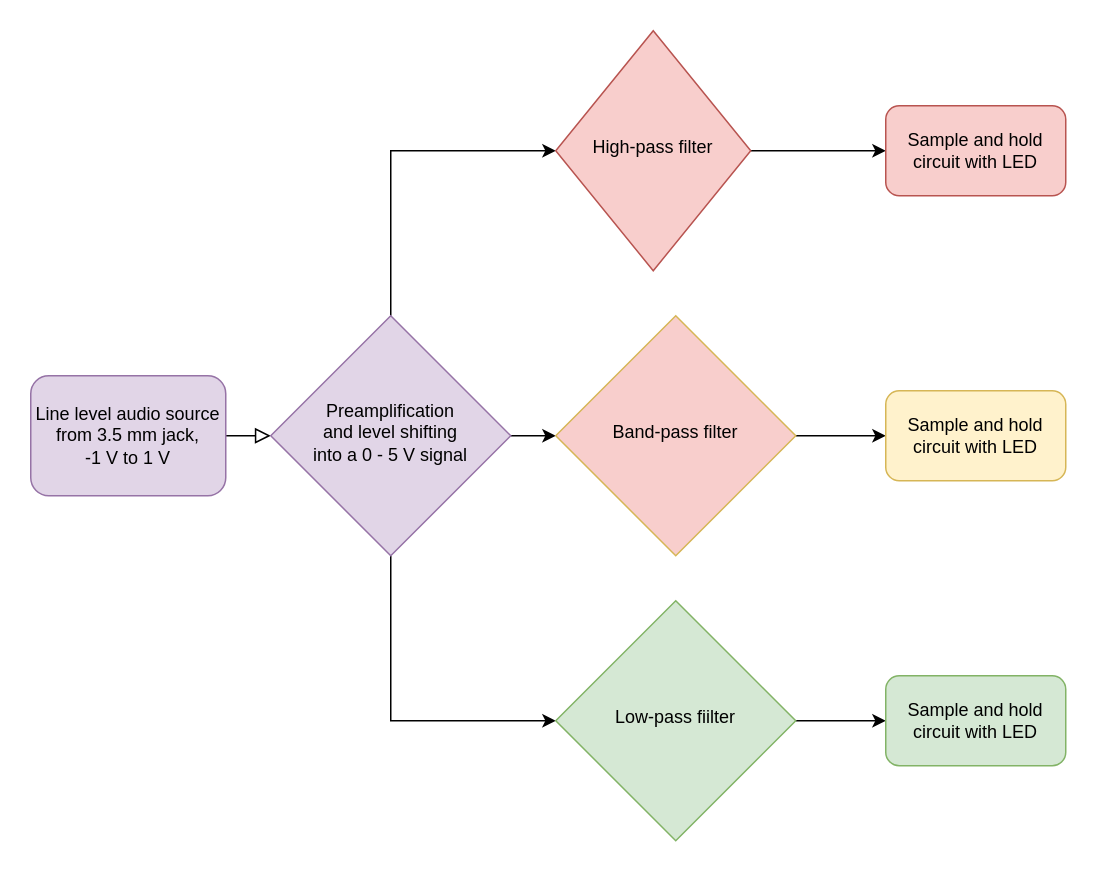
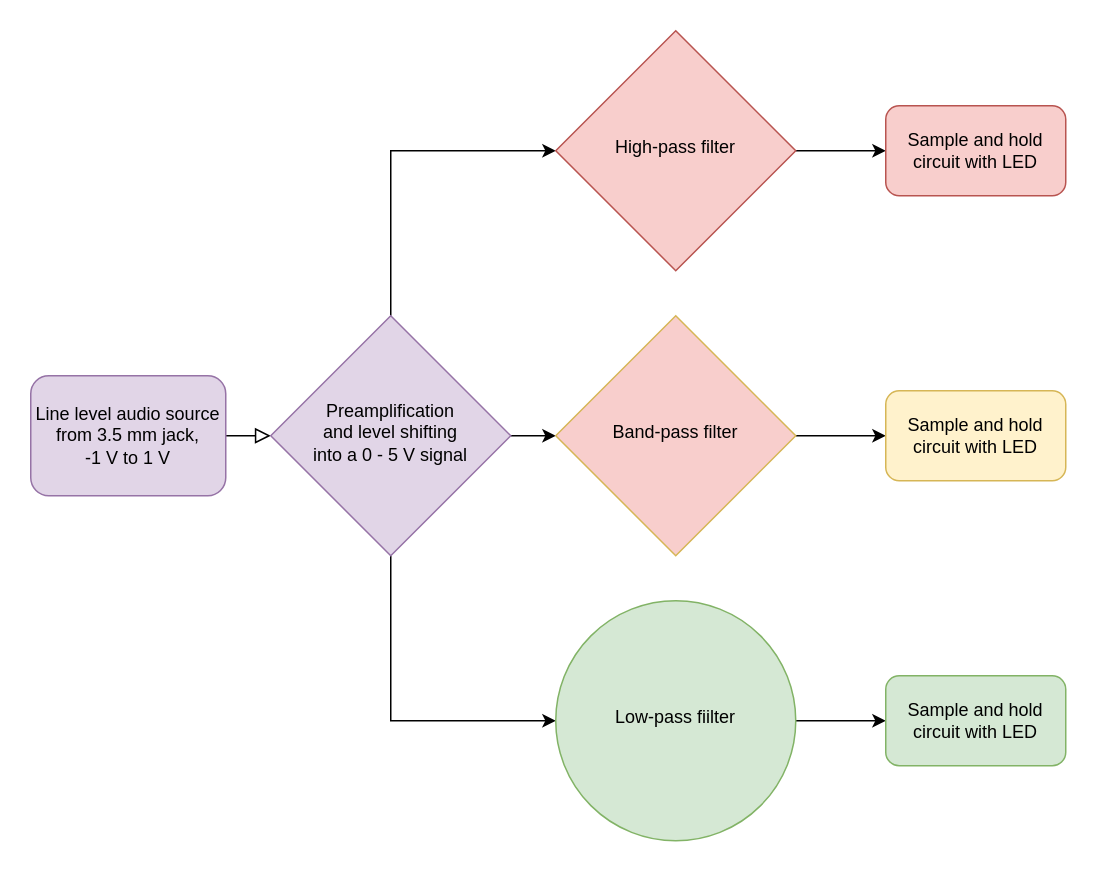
node "High-pass filter": size 195x240 -> 240x240
node "Low-pass fiilter": shape diamond -> ellipse
